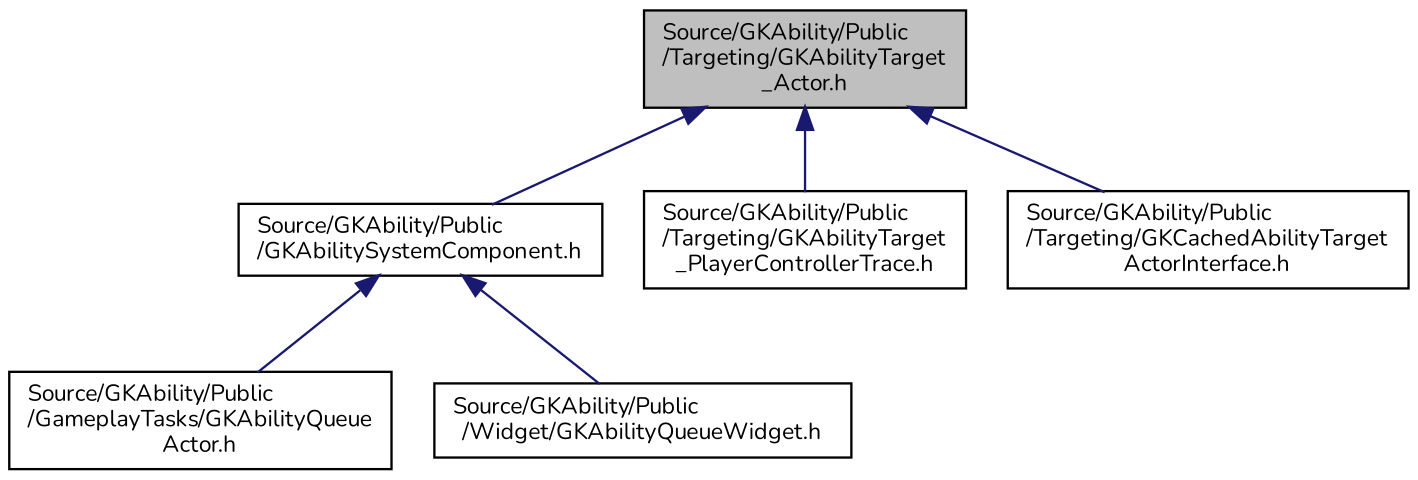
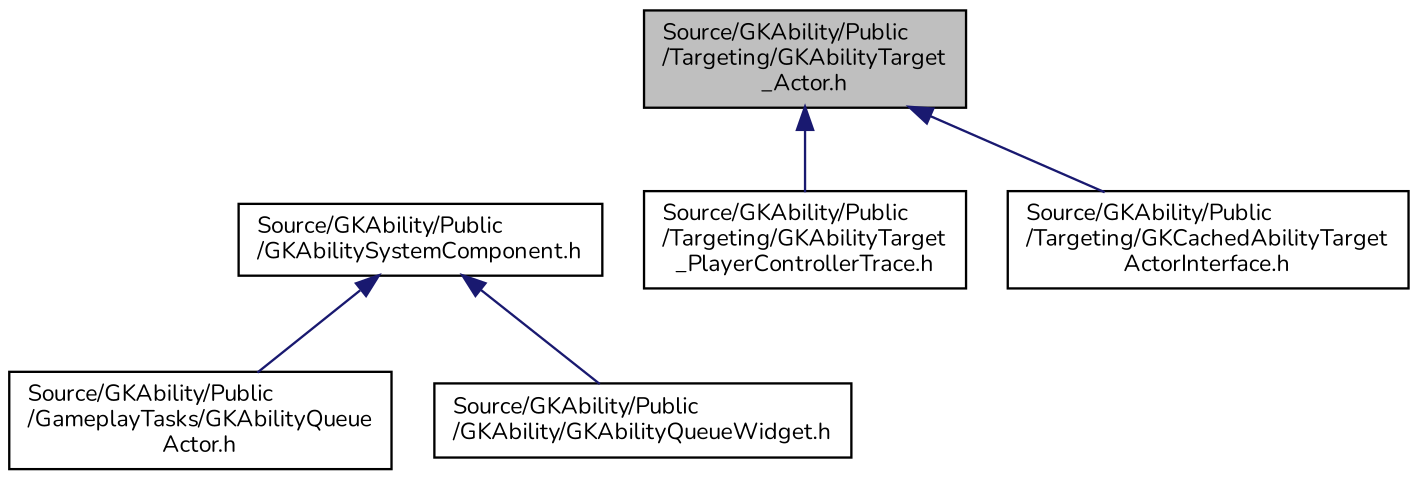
edge "Source/GKAbility/Public /GKAbilitySystemComponent.h" -> "Source/GKAbility/Public /Targeting/GKAbilityTarget _Actor.h": removed
node "Source/GKAbility/Public /Widget/GKAbilityQueueWidget.h": label "Source/GKAbility/Public /Widget/GKAbilityQueueWidget.h" -> "Source/GKAbility/Public /GKAbility/GKAbilityQueueWidget.h"
